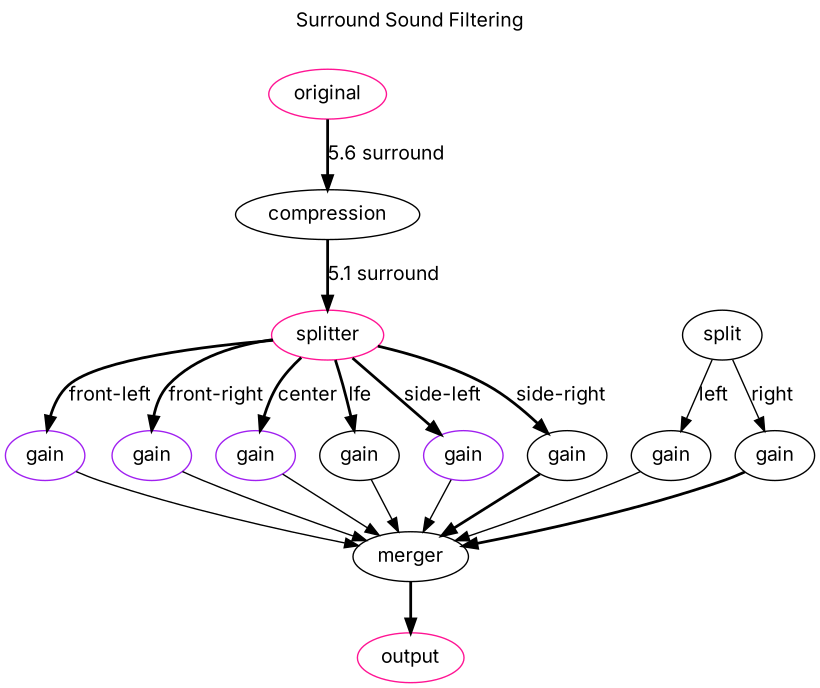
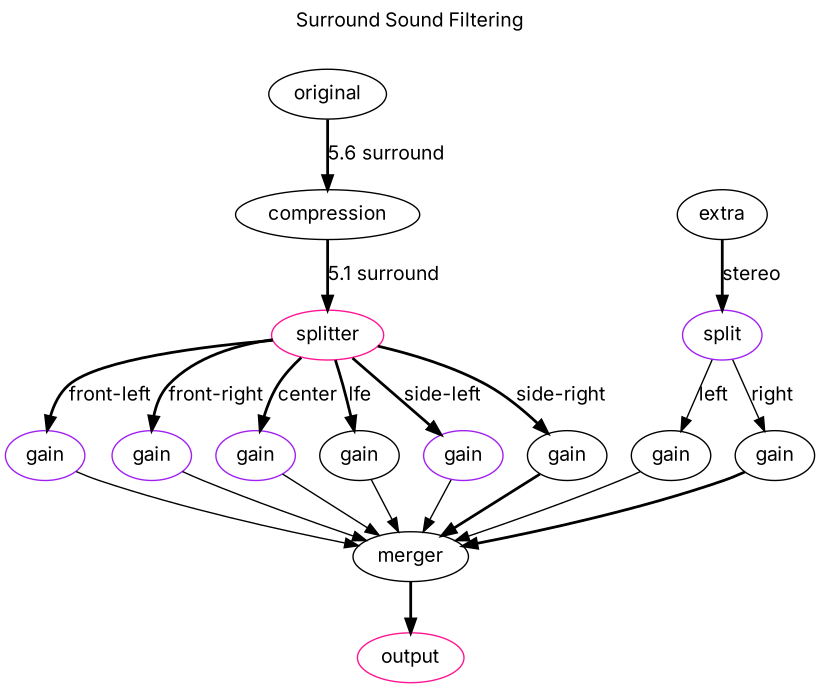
node "original": color deeppink -> black
node "extra": added
node "split": color black -> purple
